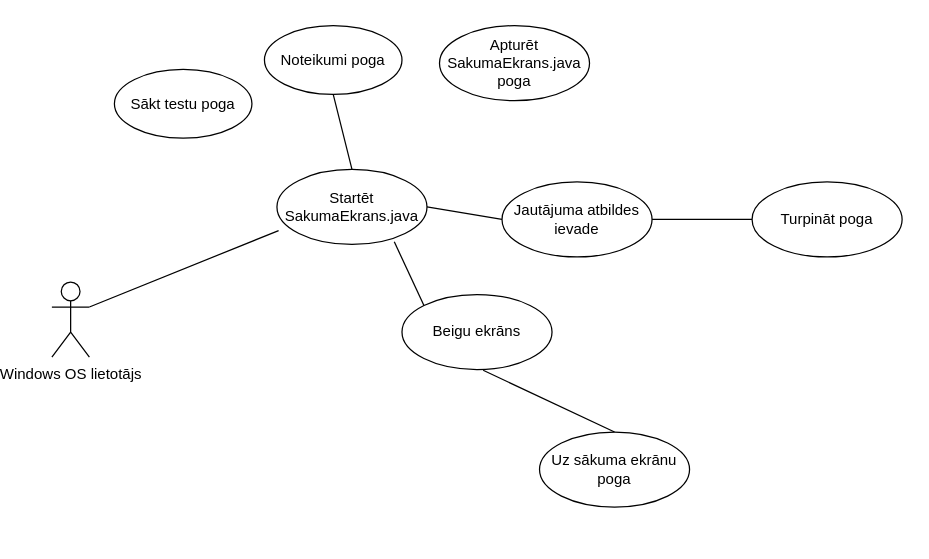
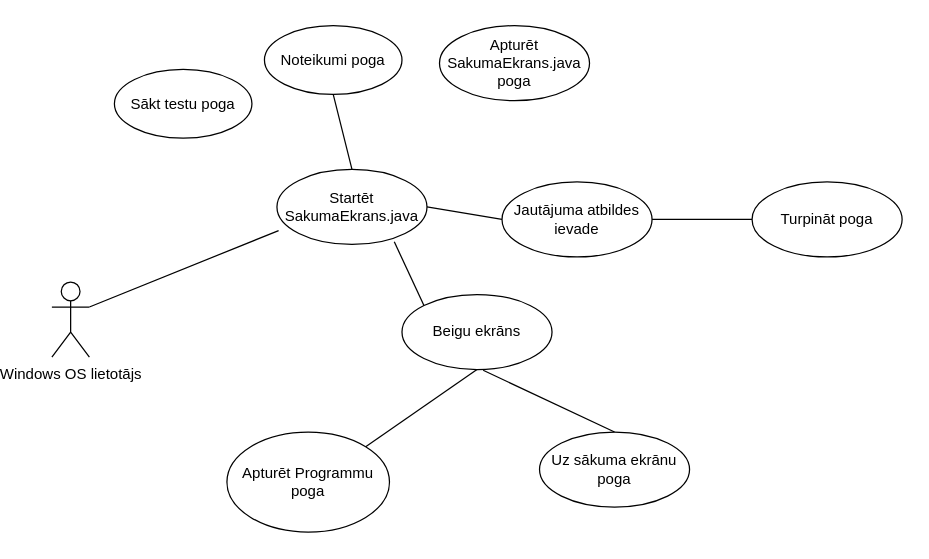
edge "Beigu ekrāns" -- "Apturēt Programmu poga": added
node "Apturēt Programmu poga": added
